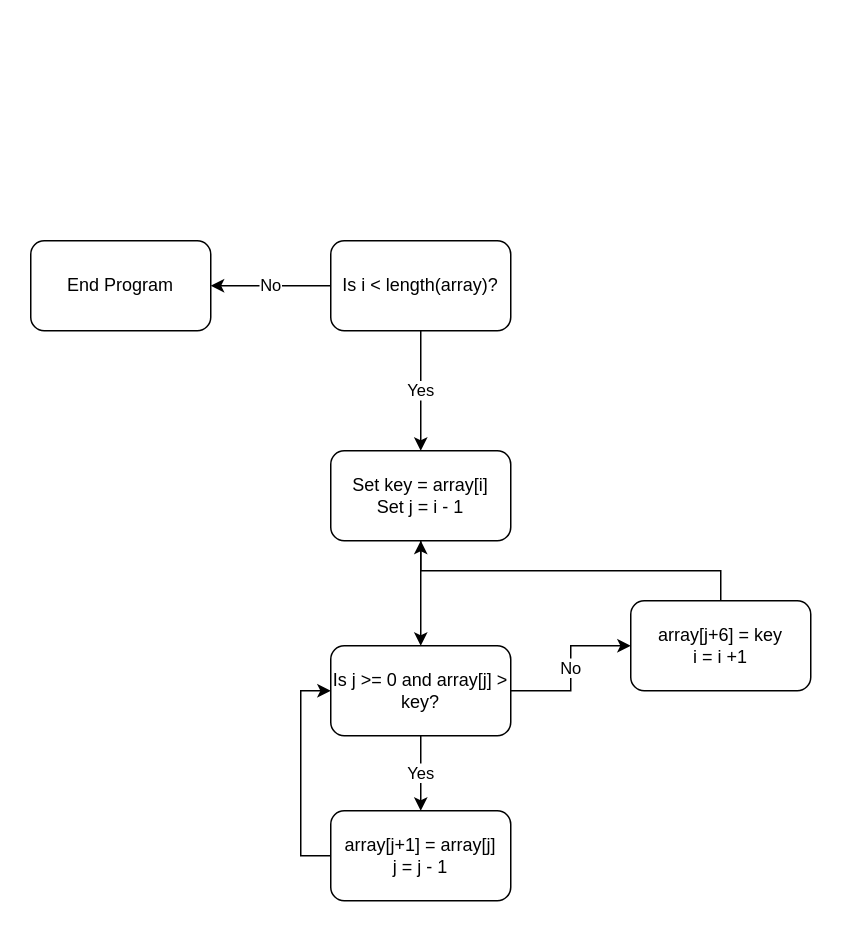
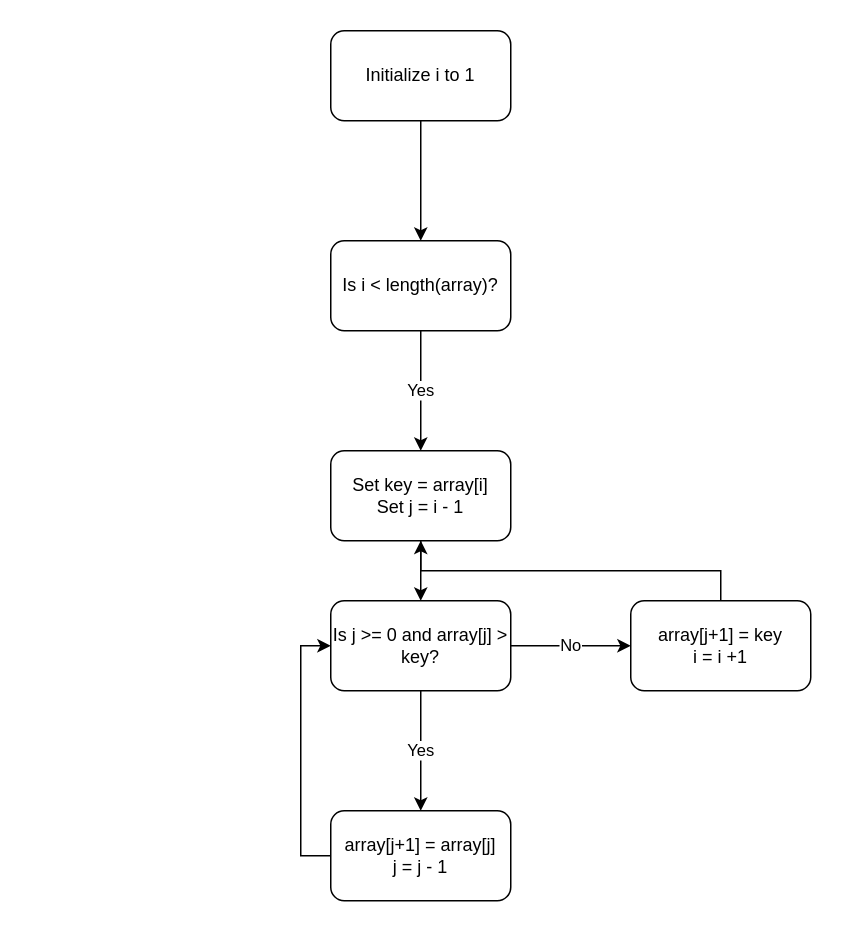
node "Initialize i to 1": added
edge "Initialize i to 1" -> "Is i < length(array)?": added
node "End Program": removed
edge "Is i < length(array)?" -> "End Program": removed, label "No"
node "array[j+6] = key i = i +1": label "array[j+6] = key i = i +1" -> "array[j+1] = key i = i +1"
node "Is j >= 0 and array[j] > key?": moved (421, 691) -> (421, 646)
